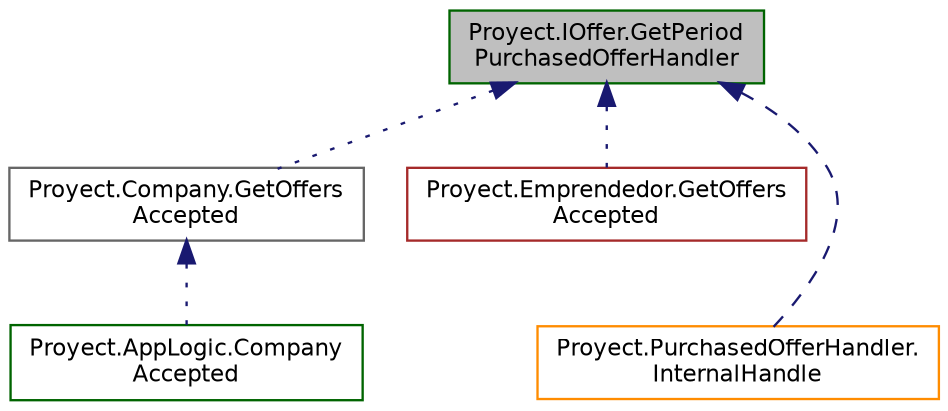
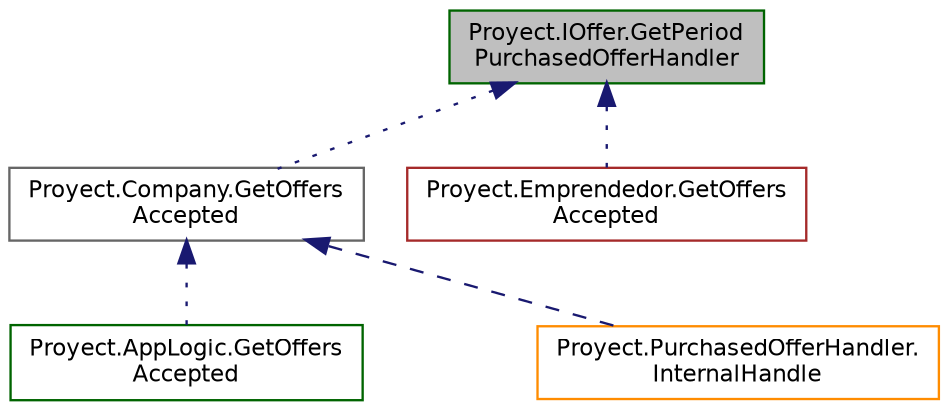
edge "Proyect.PurchasedOfferHandler. InternalHandle" -> "Proyect.IOffer.GetPeriod PurchasedOfferHandler": now "Proyect.PurchasedOfferHandler. InternalHandle" -> "Proyect.Company.GetOffers Accepted"
node "Proyect.AppLogic.Company Accepted": label "Proyect.AppLogic.Company Accepted" -> "Proyect.AppLogic.GetOffers Accepted"
